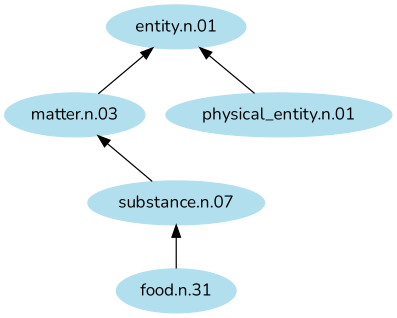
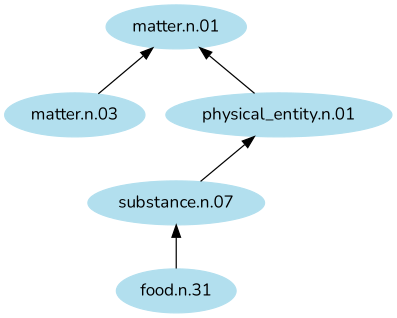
node "entity.n.01": label "entity.n.01" -> "matter.n.01"
edge "substance.n.07" -> "matter.n.03": now "substance.n.07" -> "physical_entity.n.01"
